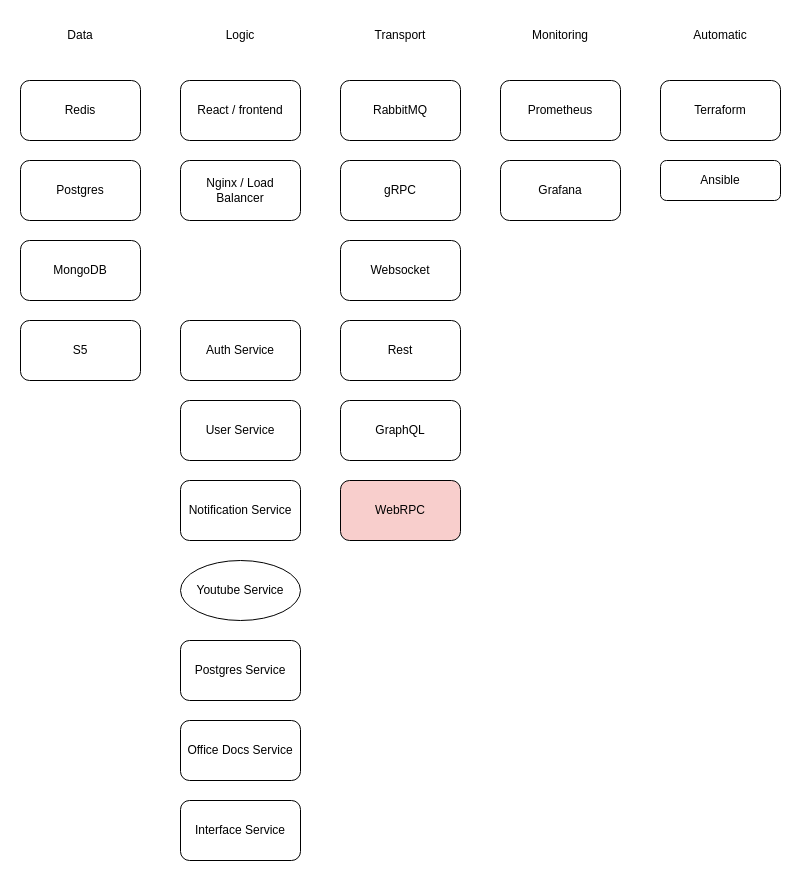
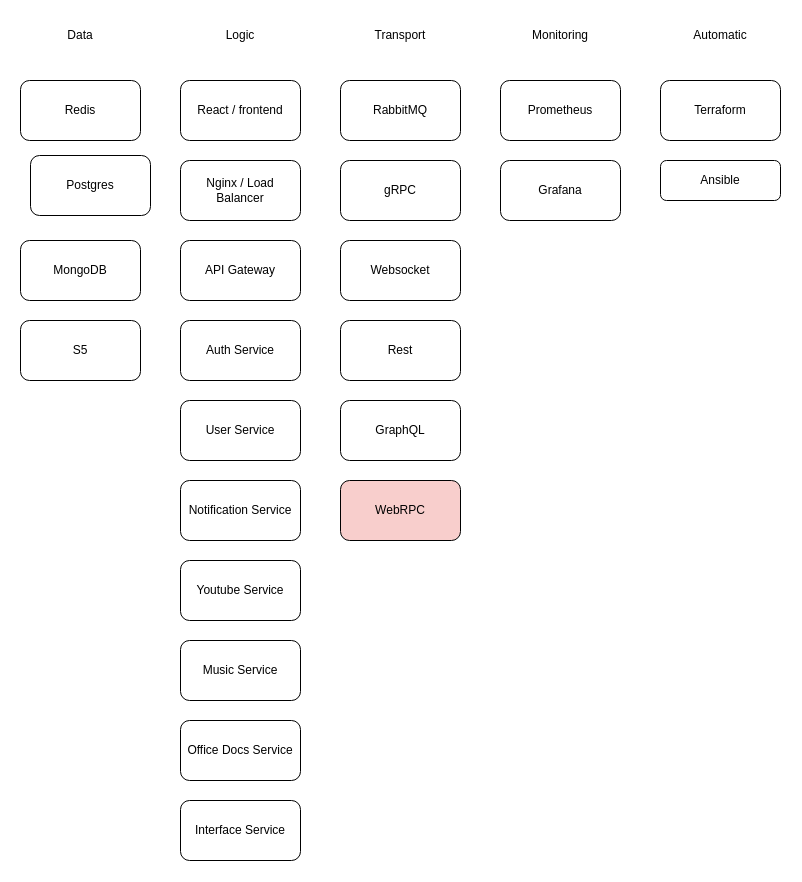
node "Postgres": moved (81, 191) -> (91, 186)
node "API Gateway": added
node "Youtube Service": shape ellipse -> rounded rectangle
node "Postgres Service": label "Postgres Service" -> "Music Service"
